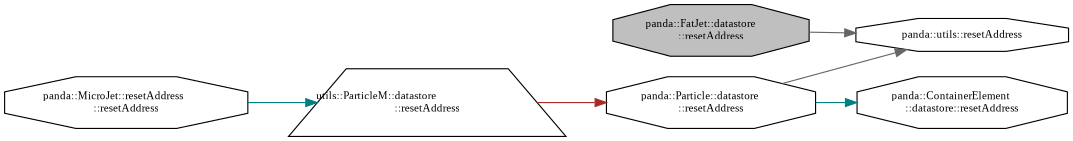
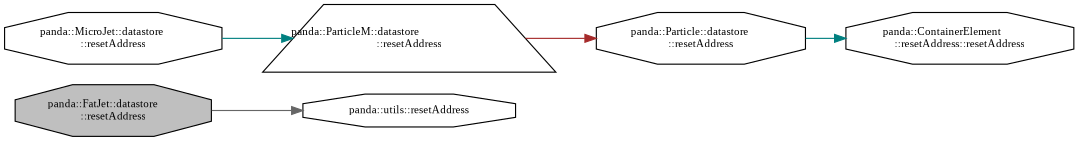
edge "panda::Particle::datastore ::resetAddress" -> "panda::utils::resetAddress": removed
node "panda::MicroJet::resetAddress ::resetAddress": label "panda::MicroJet::resetAddress ::resetAddress" -> "panda::MicroJet::datastore ::resetAddress"
node "utils::ParticleM::datastore ::resetAddress": label "utils::ParticleM::datastore ::resetAddress" -> "panda::ParticleM::datastore ::resetAddress"
node "panda::ContainerElement ::datastore::resetAddress": label "panda::ContainerElement ::datastore::resetAddress" -> "panda::ContainerElement ::resetAddress::resetAddress"
